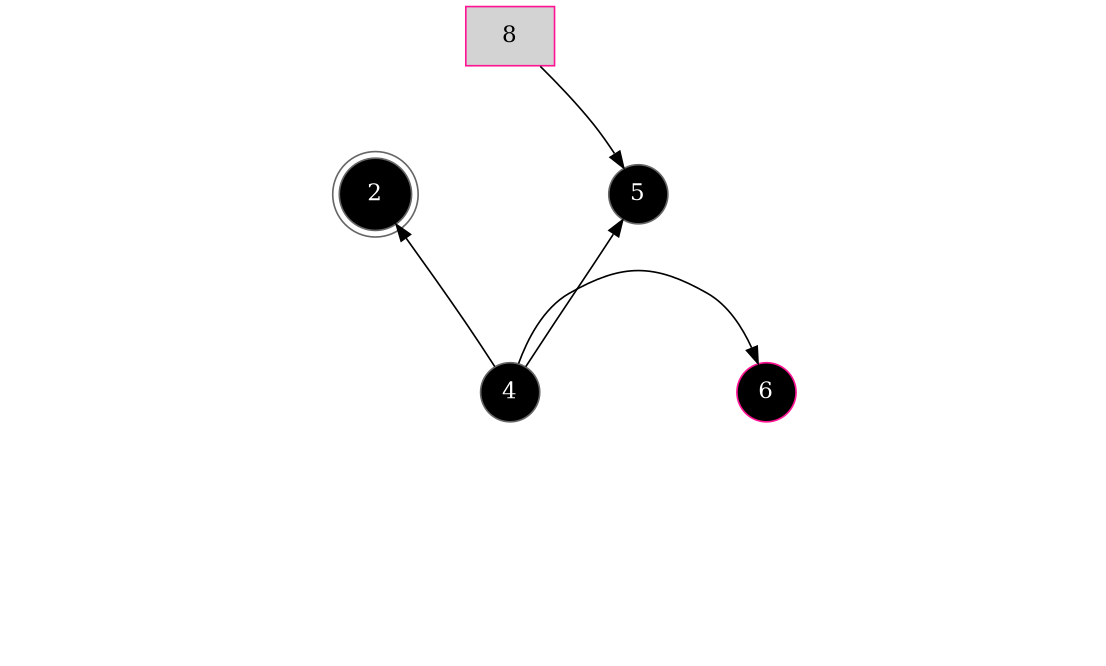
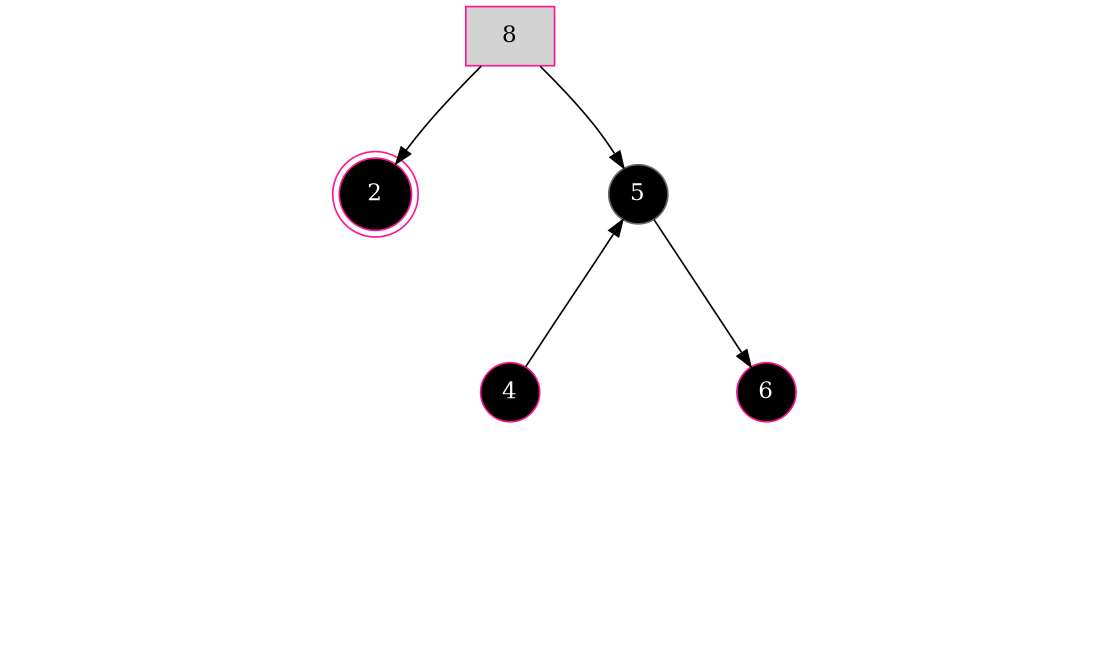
node "2": color gray40 -> deeppink
edge "4" -> "6": now "5" -> "6"
edge "4" -> "2": now "8" -> "2"
node "4": color gray40 -> deeppink
